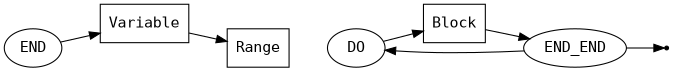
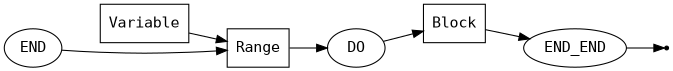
edge "END" -> "Variable": now "END" -> "Range"
edge "END_END" -> "DO": now "Range" -> "DO"
